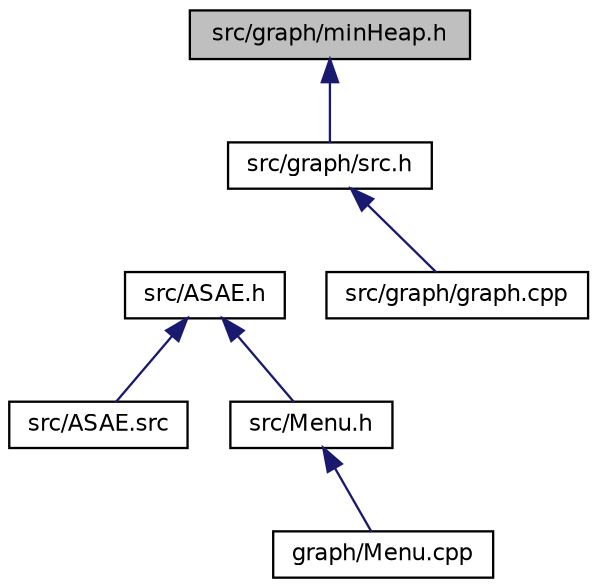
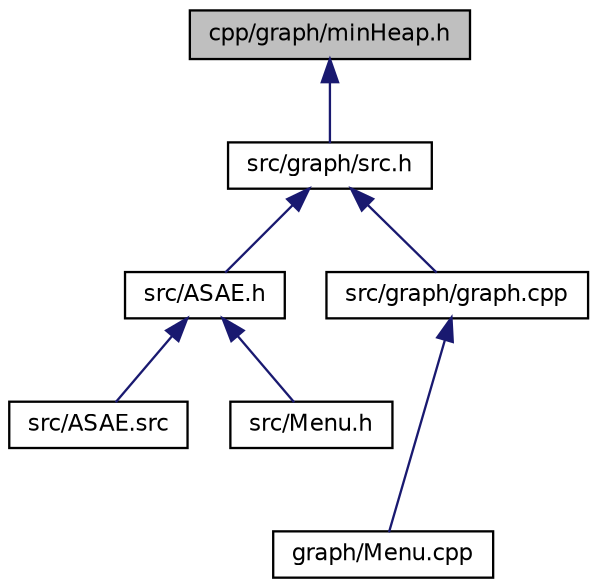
node "src/graph/minHeap.h": label "src/graph/minHeap.h" -> "cpp/graph/minHeap.h"
edge "src/ASAE.h" -> "src/graph/src.h": added
edge "graph/Menu.cpp" -> "src/Menu.h": now "graph/Menu.cpp" -> "src/graph/graph.cpp"
